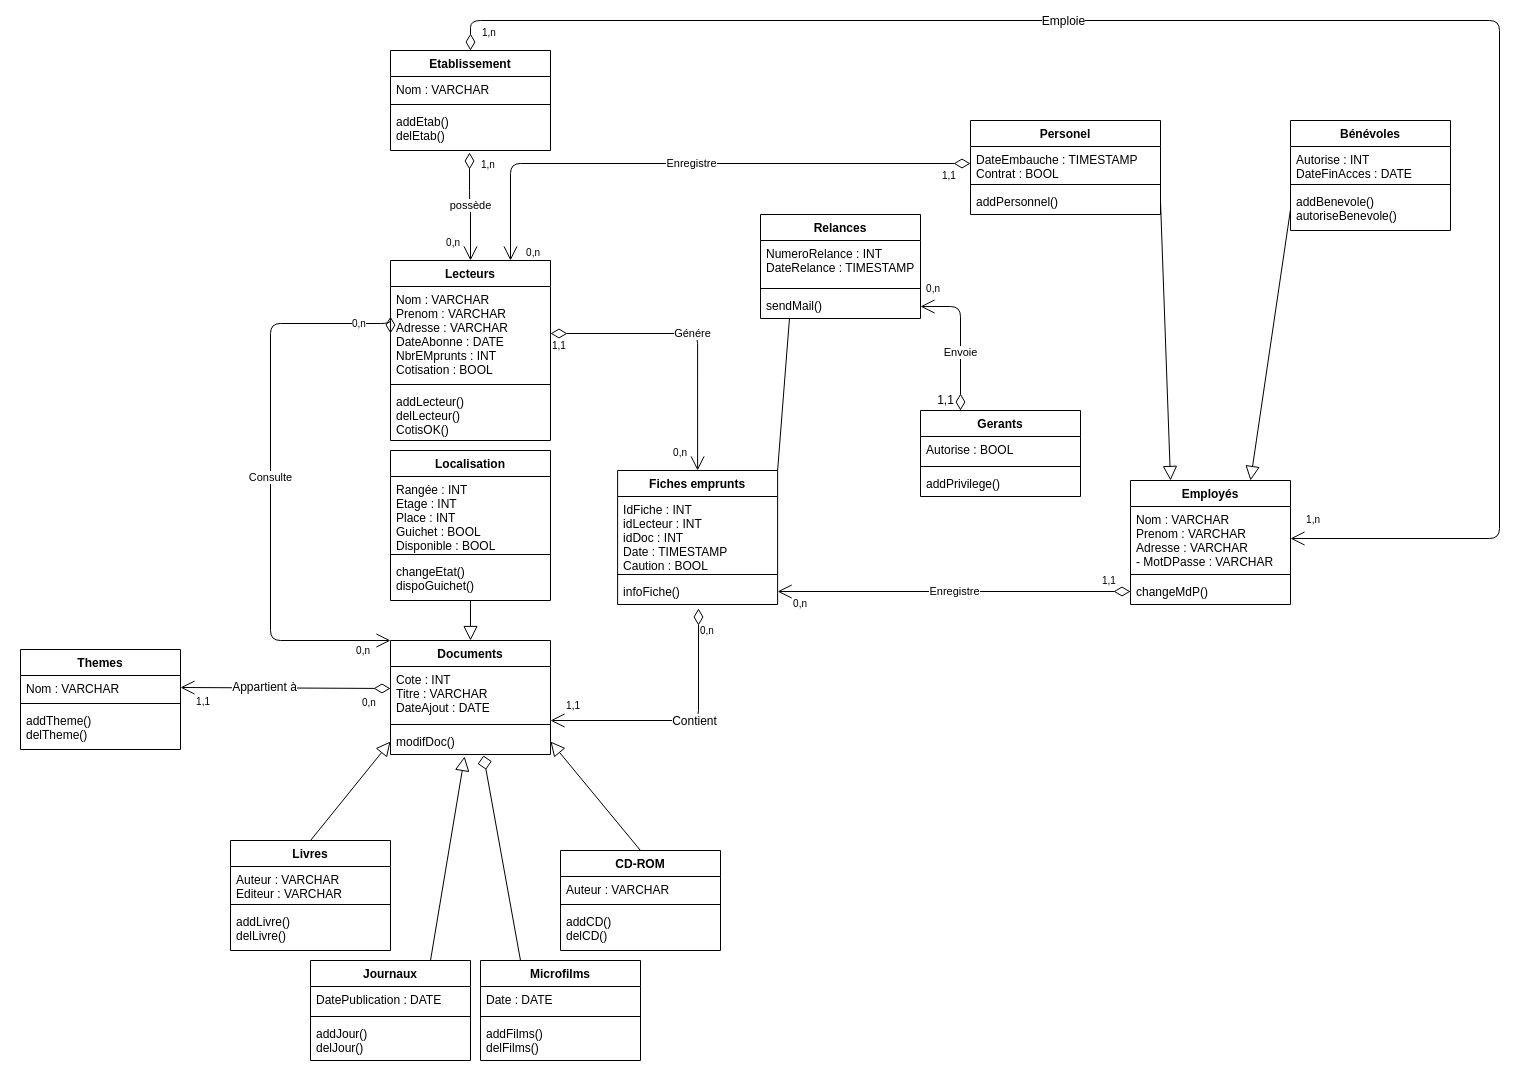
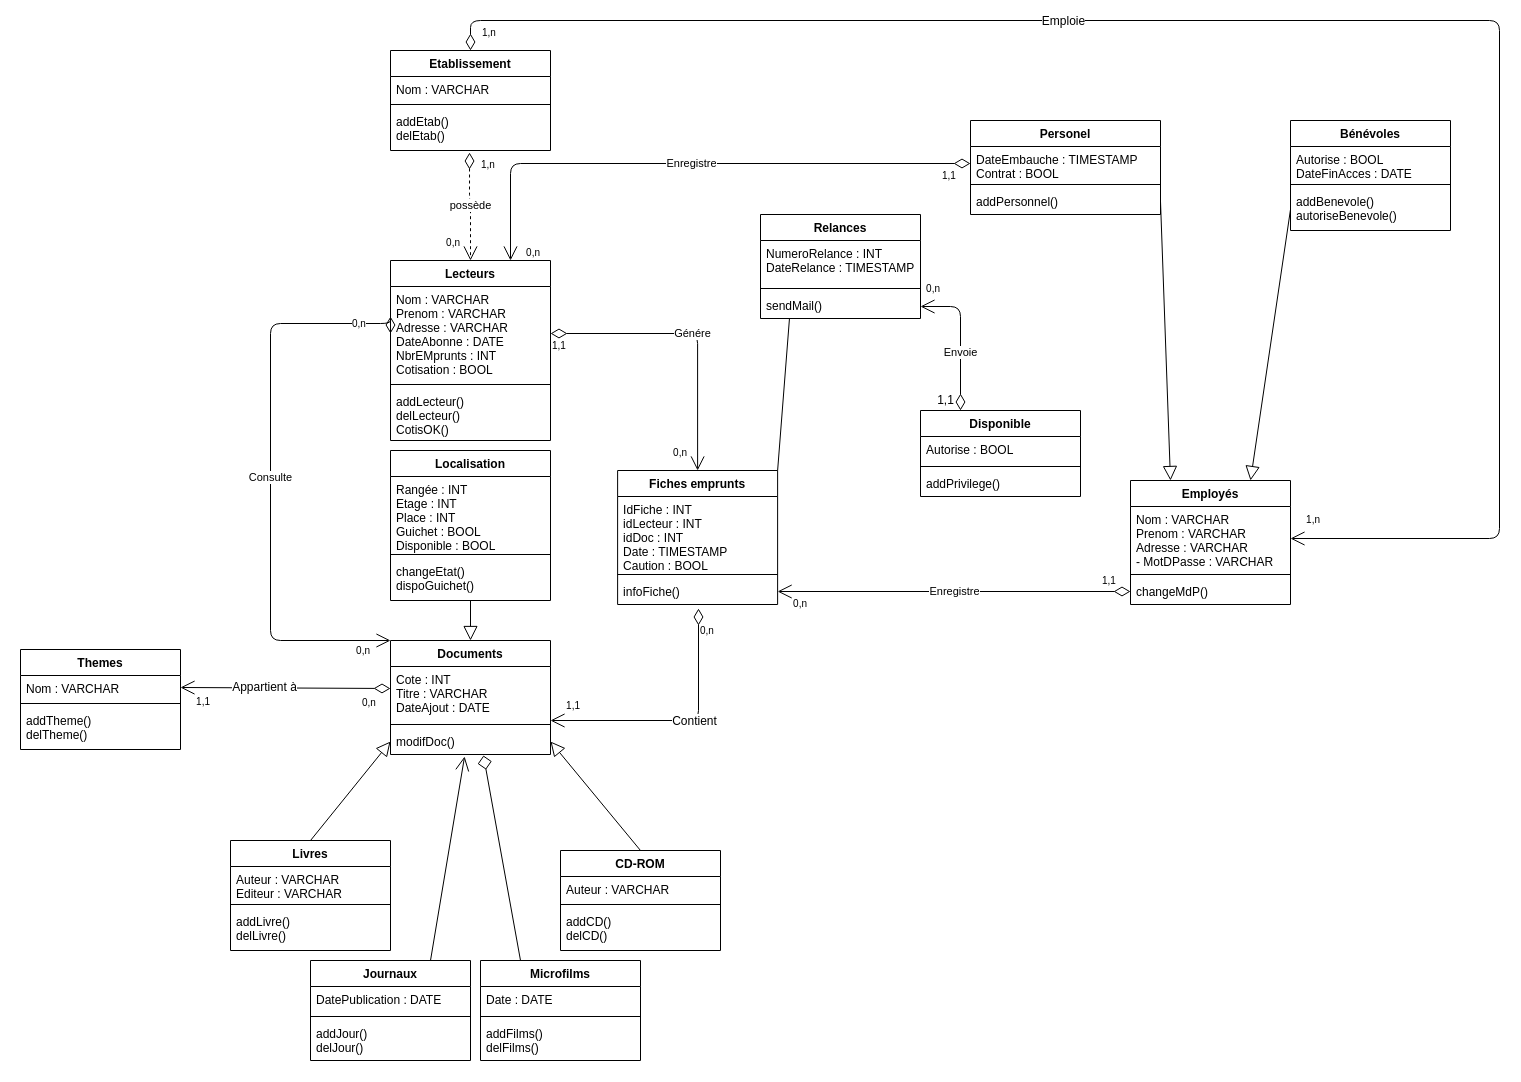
node "Autorise : INT DateFinAcces : DATE": label "Autorise : INT DateFinAcces : DATE" -> "Autorise : BOOL DateFinAcces : DATE"
edge "addEtab() delEtab()" -- "Lecteurs": style solid -> dashed
node "Gerants": label "Gerants" -> "Disponible"
edge "Journaux" -> "modifDoc()": arrowhead block -> open
